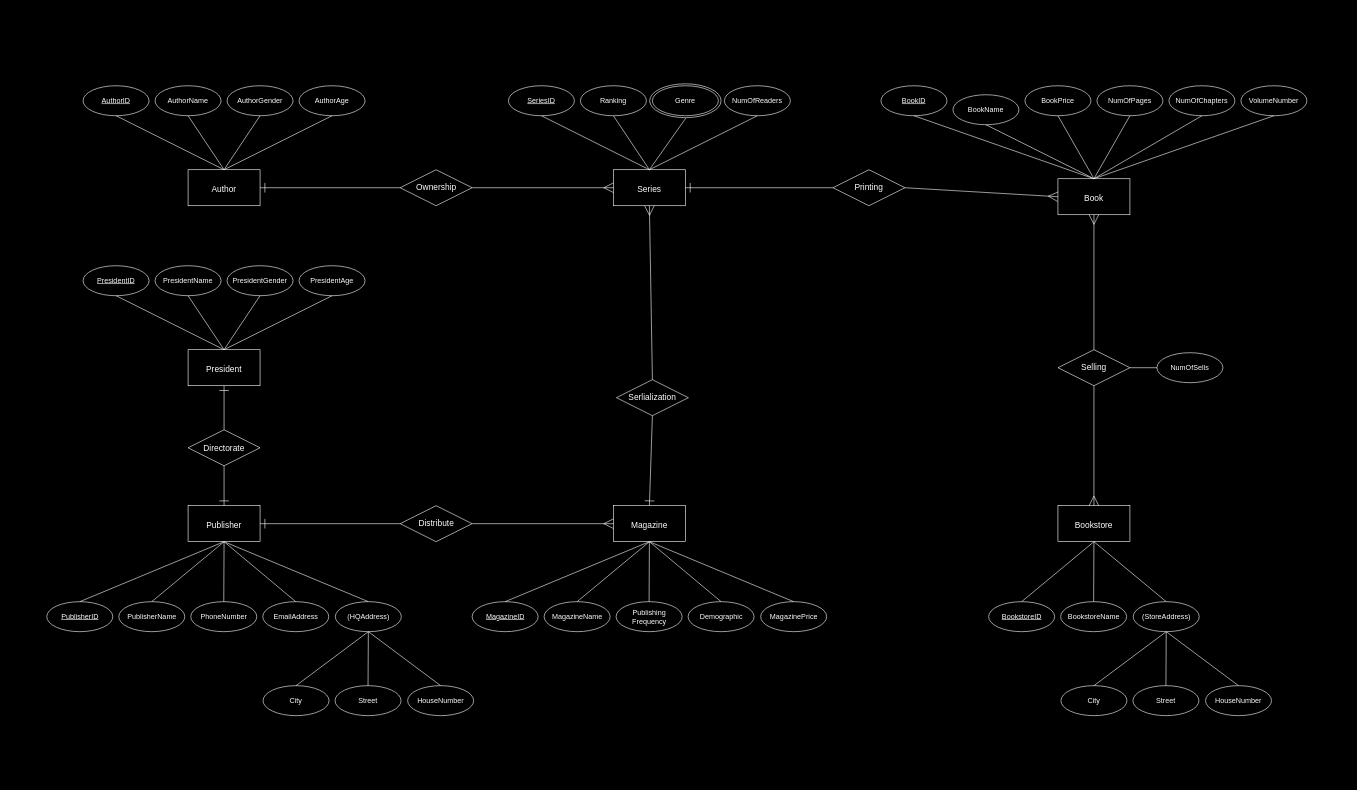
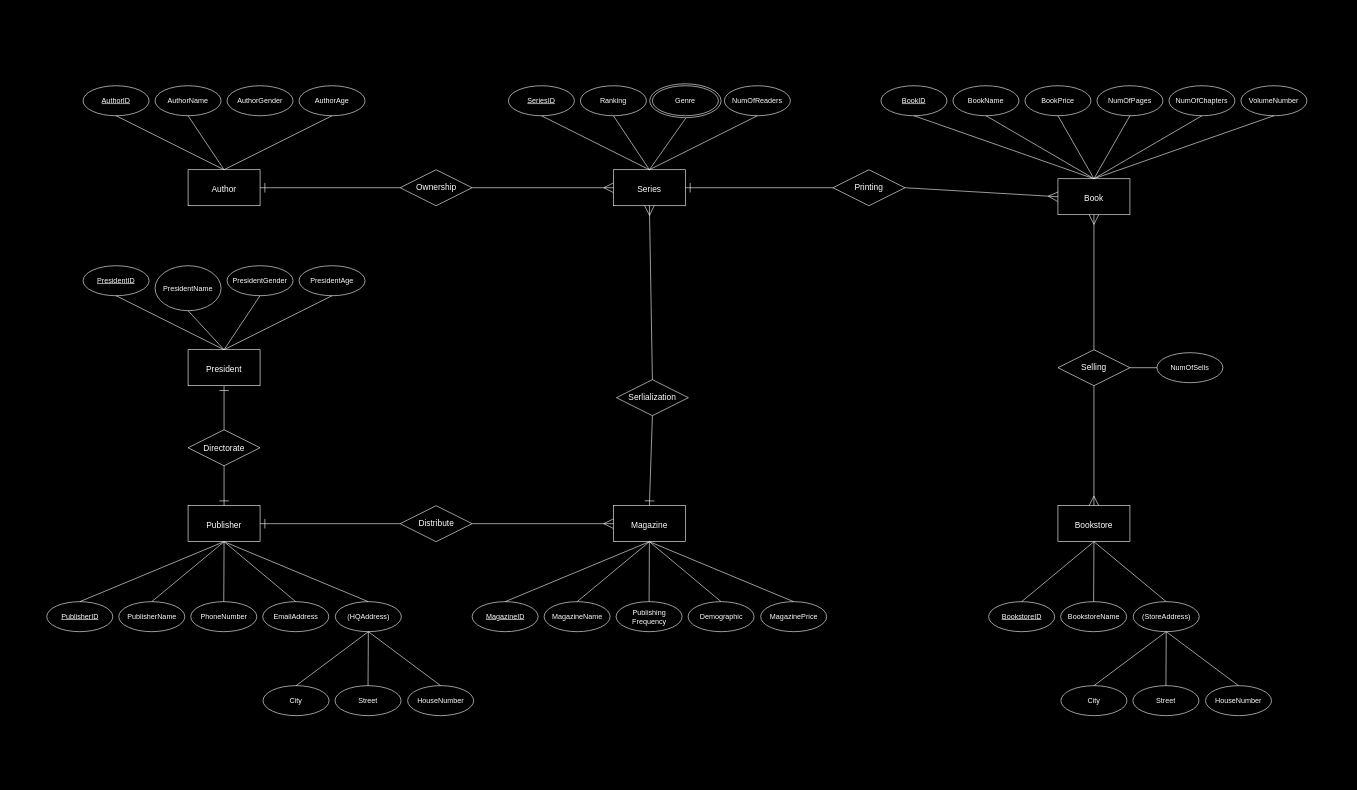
node "BookName": moved (986, 110) -> (986, 101)
edge "AuthorGender" -- "Author": removed
node "PresidentName": size 66x30 -> 66x45
